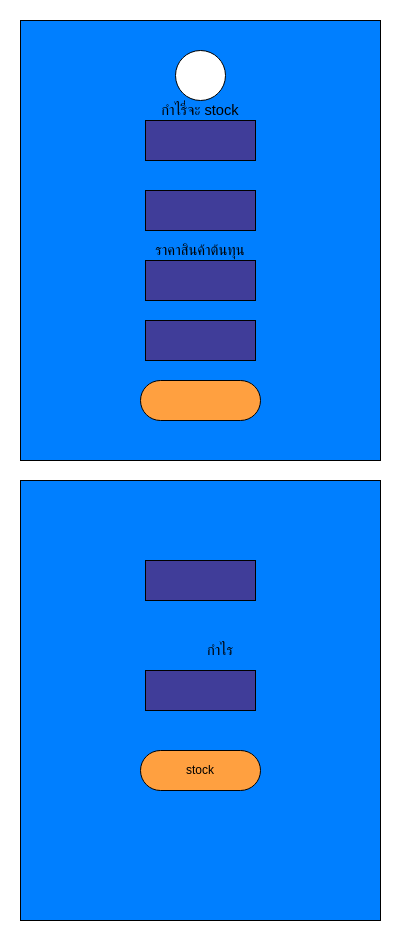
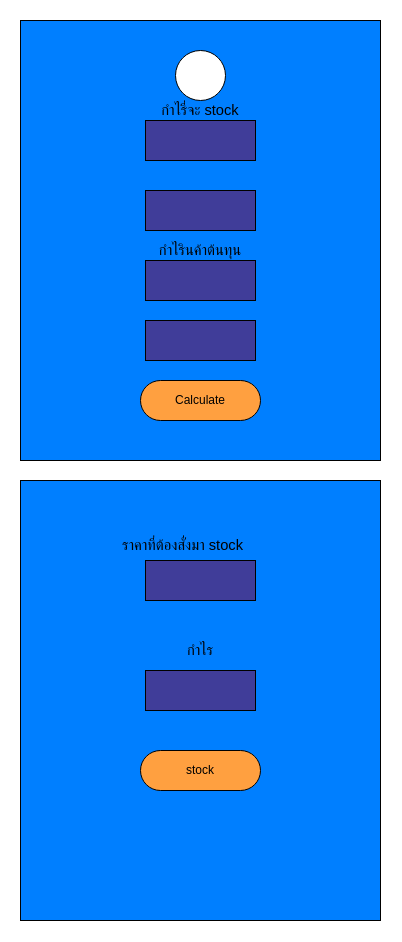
node "ราคาสินค้าต้นทุน": label "ราคาสินค้าต้นทุน" -> "กำไรินค้าต้นทุน"
node "Calculate": added
node "ราคาที่ต้องสั่งมา stock": added
node "กำไร": moved (221, 651) -> (201, 651)
